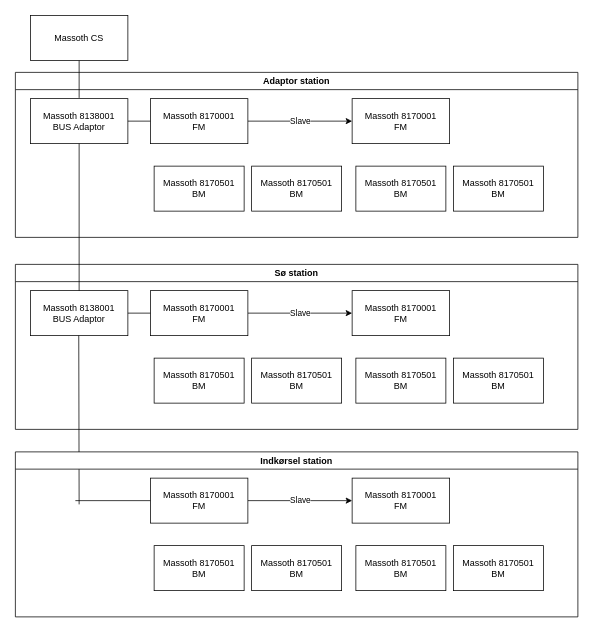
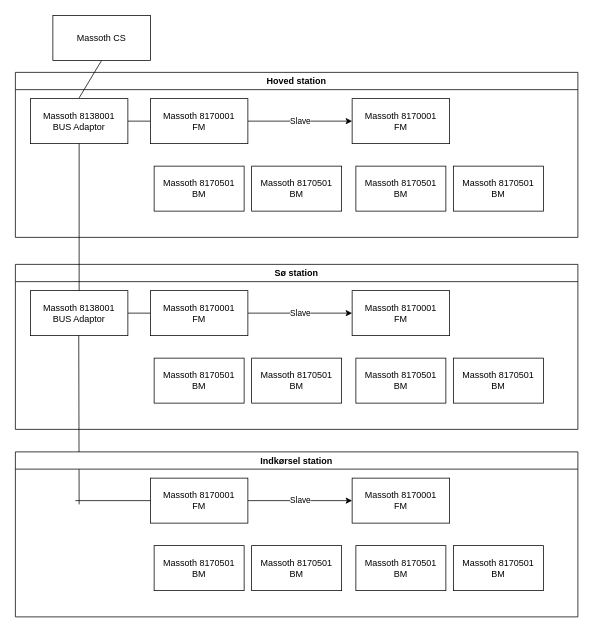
node "Massoth CS": moved (79, 38) -> (102, 38)
node "Adaptor station": label "Adaptor station" -> "Hoved station"
